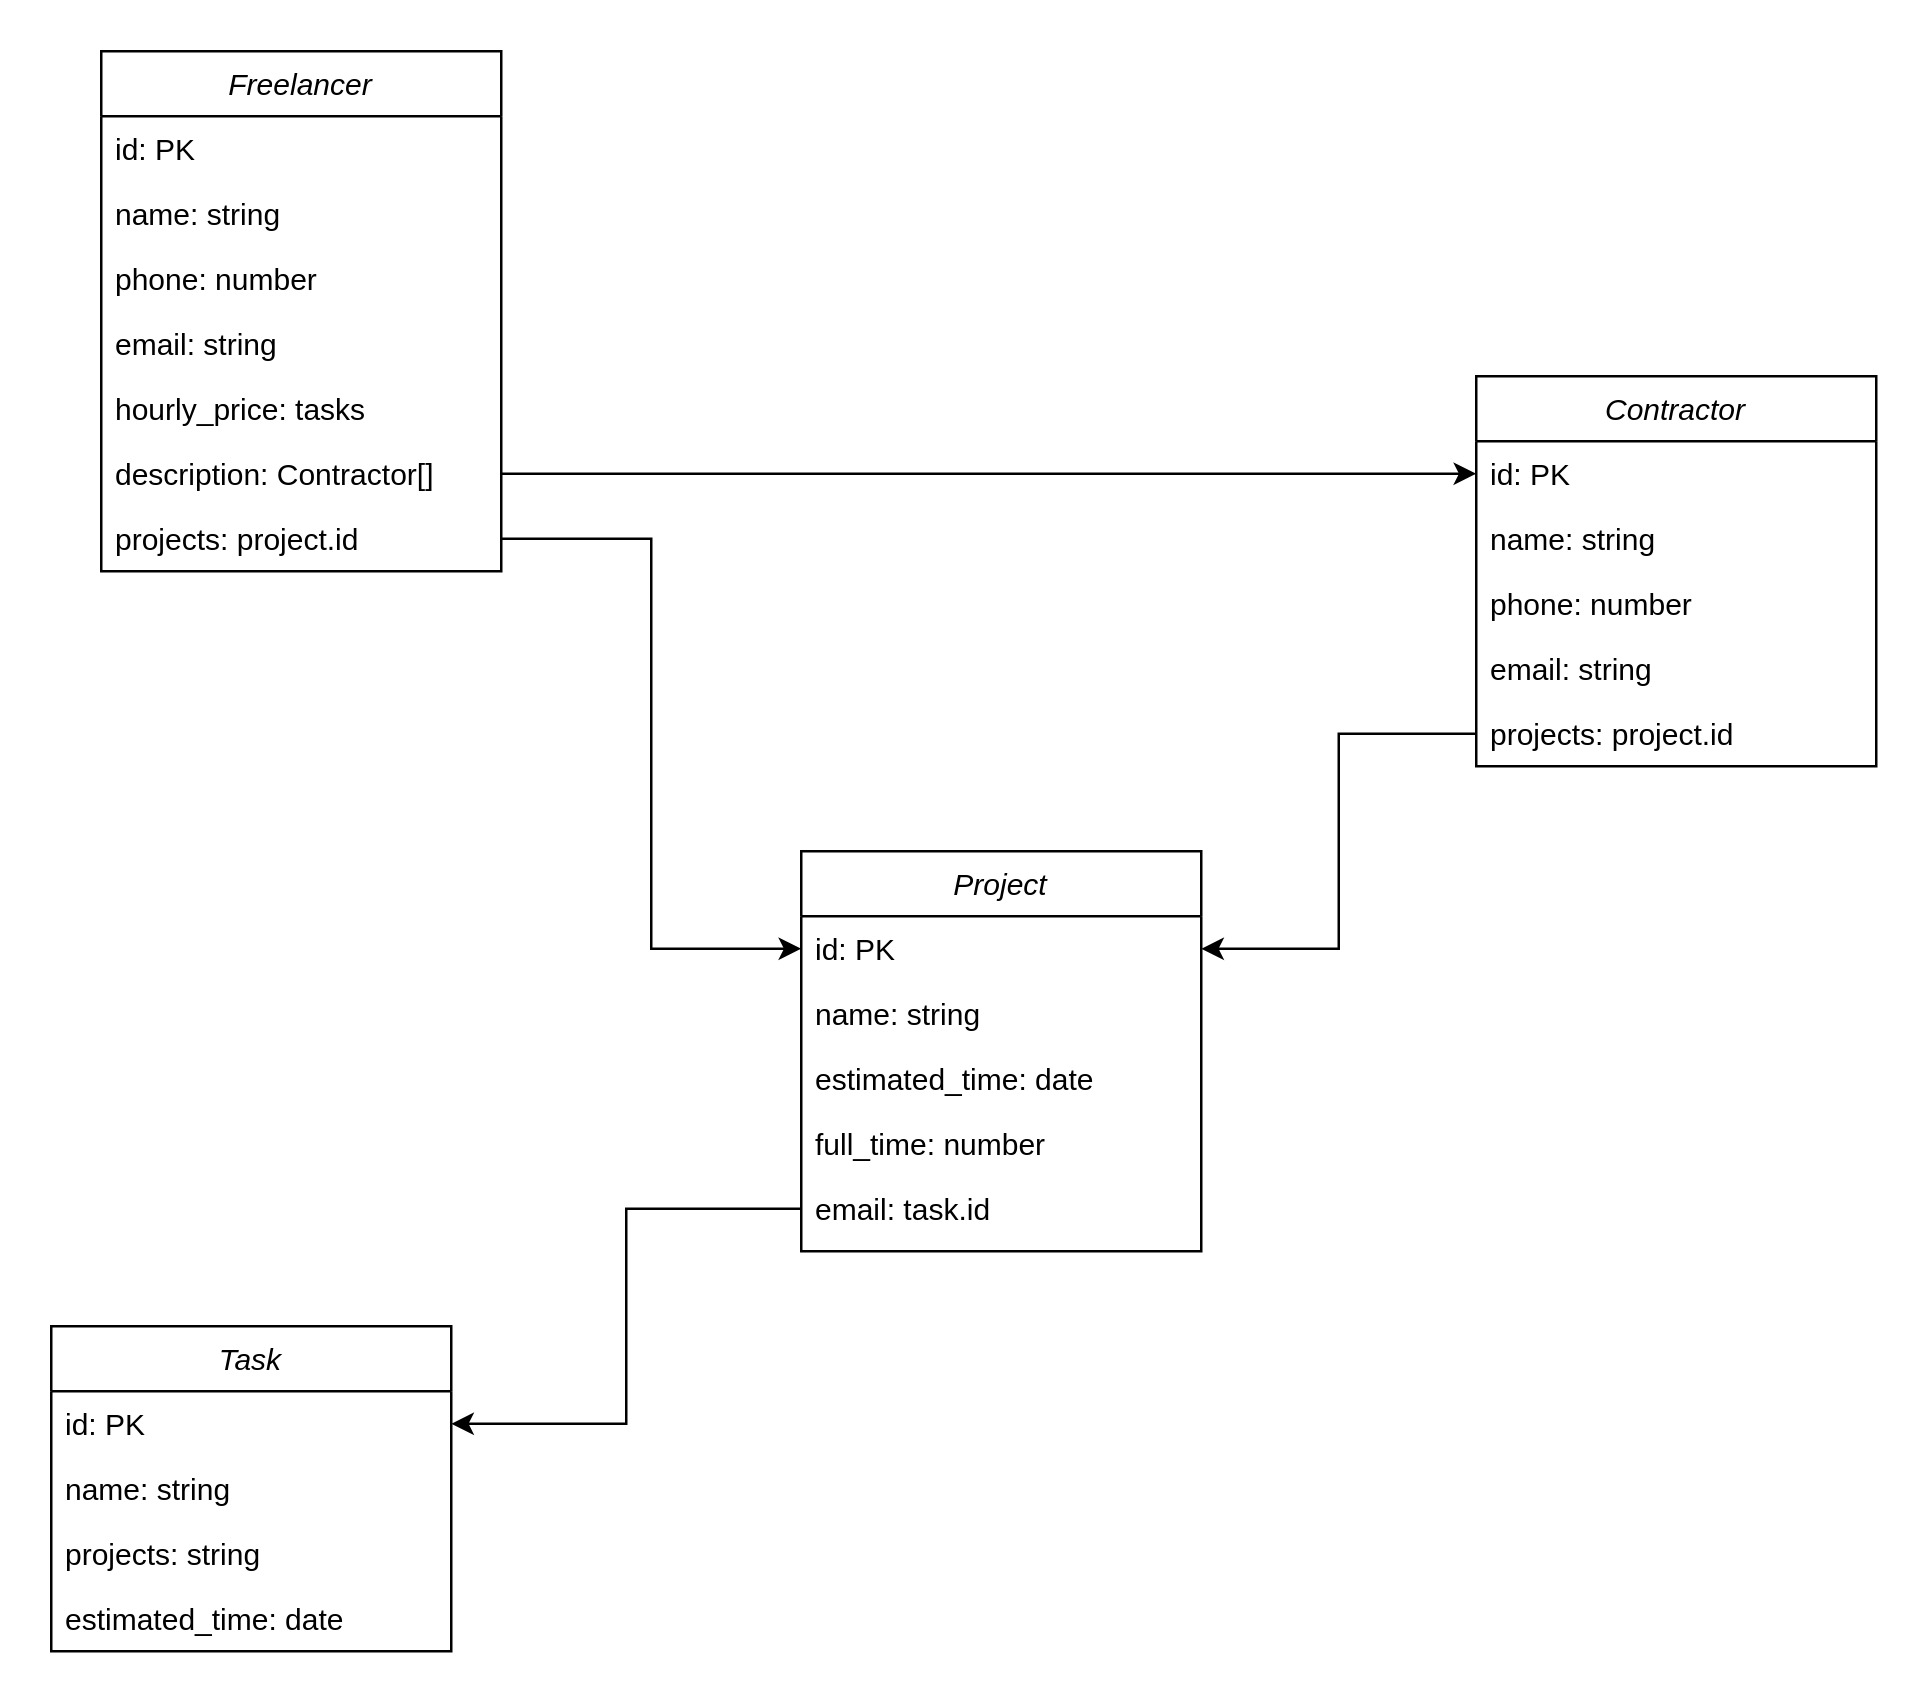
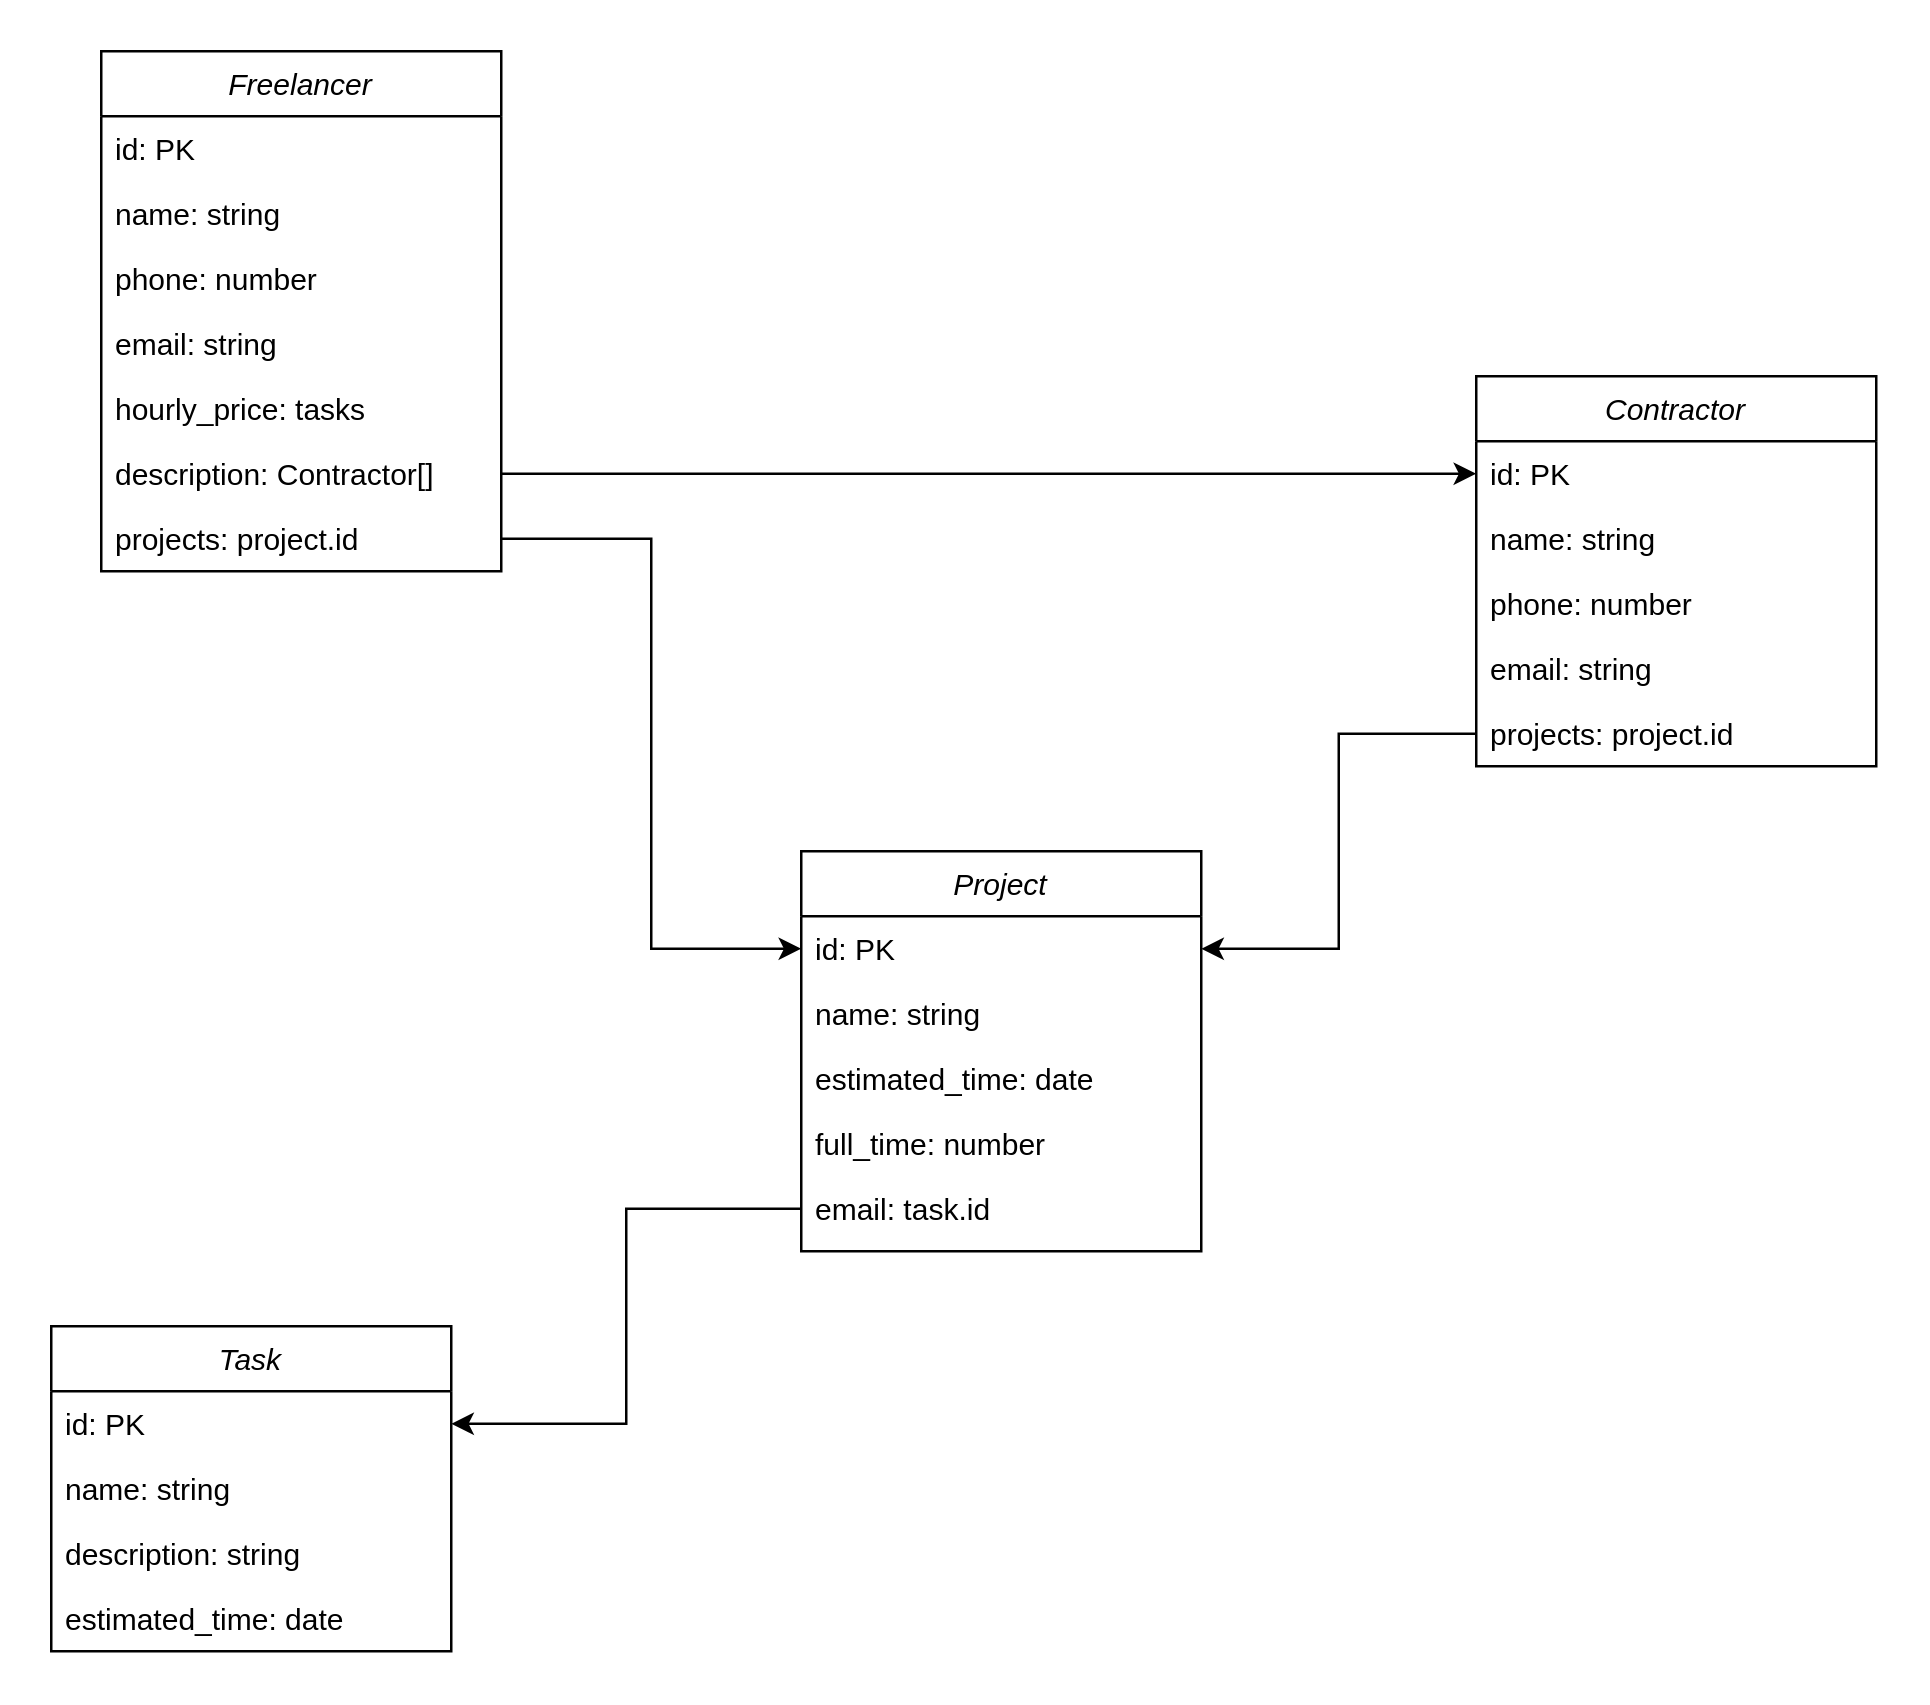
node "projects: string": label "projects: string" -> "description: string"
